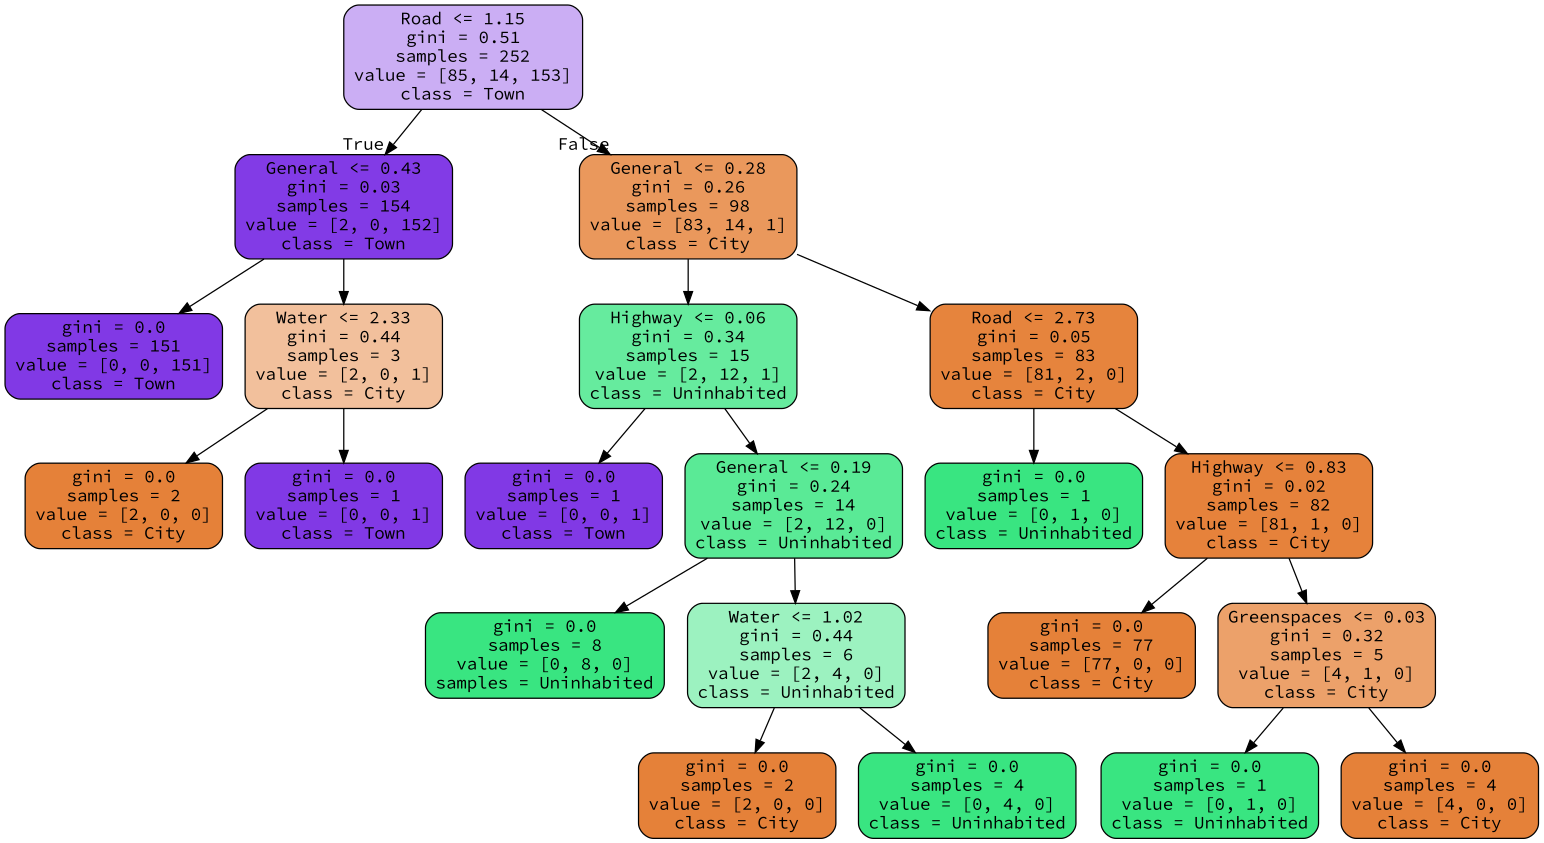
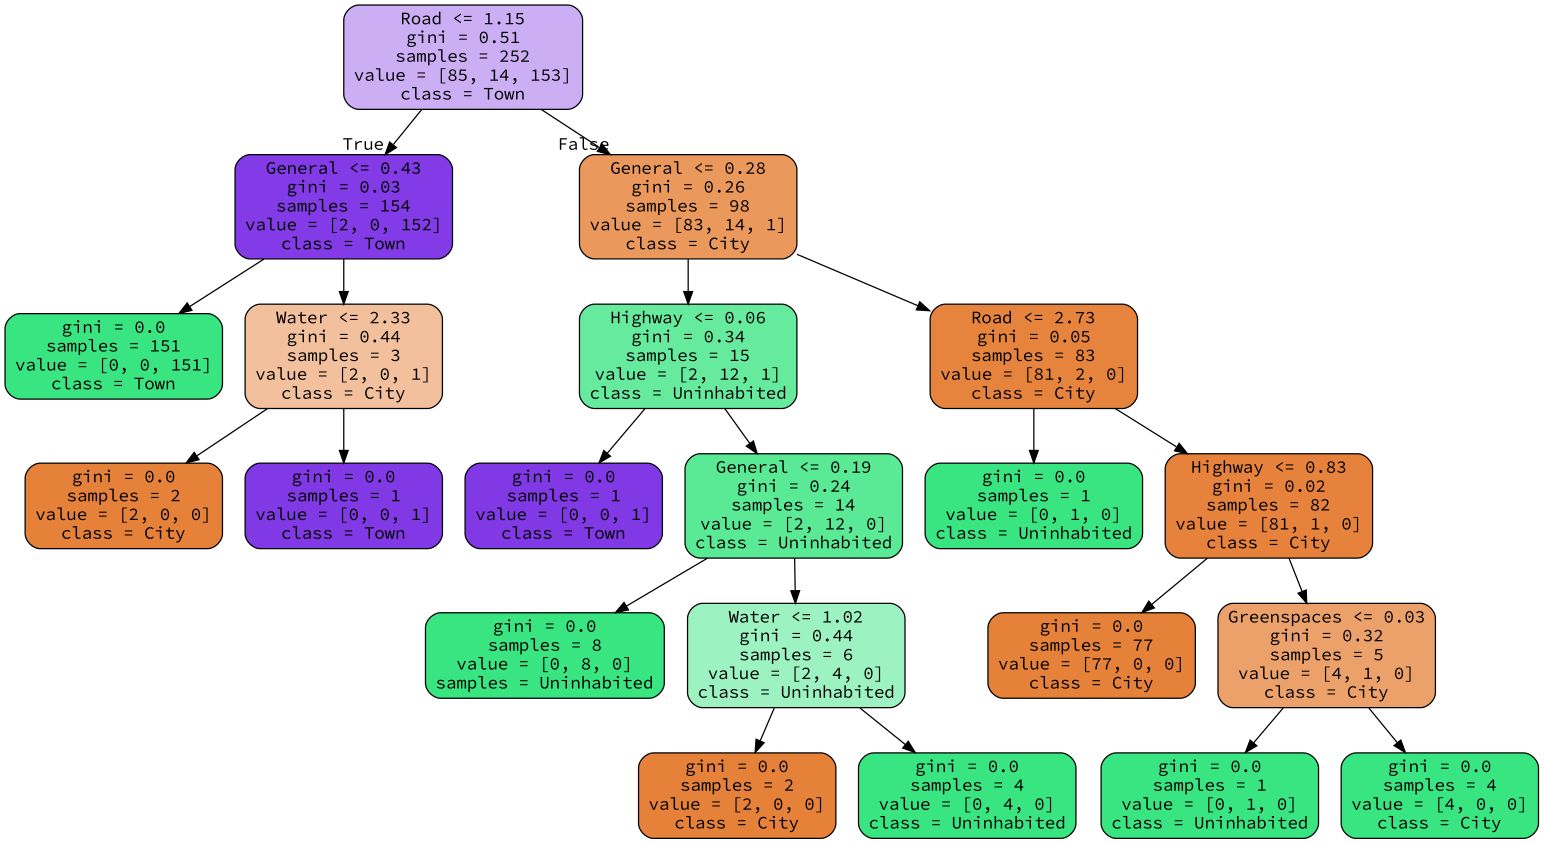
node "gini = 0.0 samples = 151 value = [0, 0, 151] class = Town": fillcolor #8139e5ff -> #39e581ff
node "gini = 0.0 samples = 4 value = [4, 0, 0] class = City": fillcolor #e58139ff -> #39e581ff
